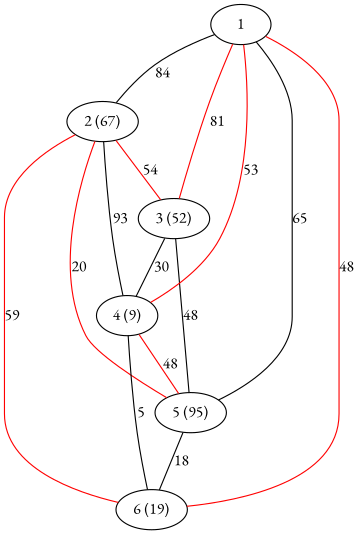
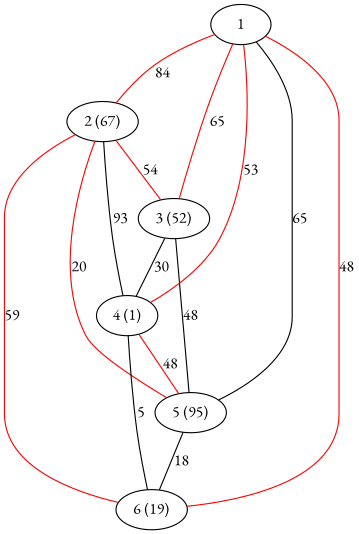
edge "1" -- "2 (67)": color black -> red
edge "1" -- "3 (52)": label "81" -> "65"
node "4 (9)": label "4 (9)" -> "4 (1)"
